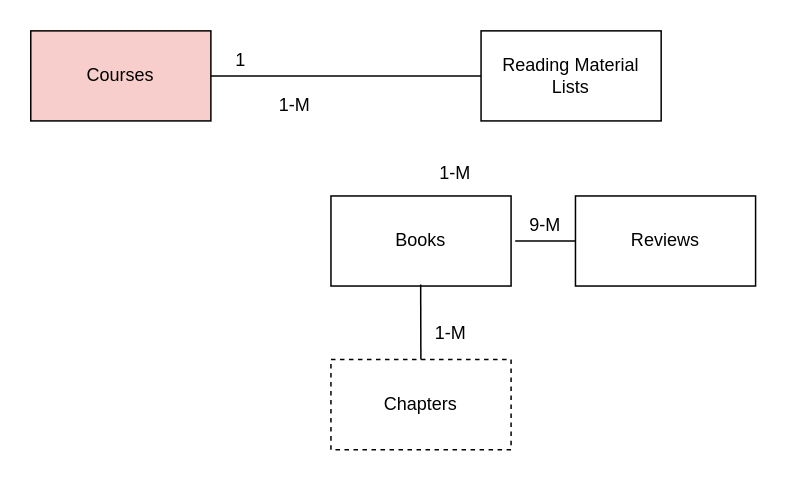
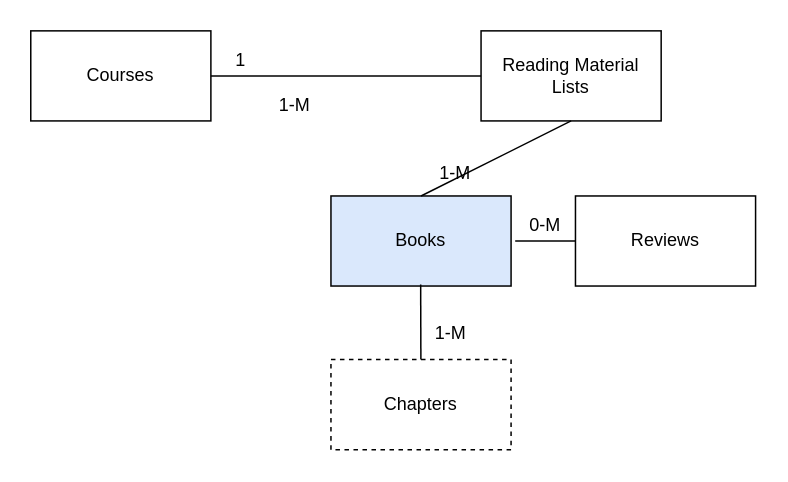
node "Courses": fillcolor #f8cecc -> #ffffff
edge "Reading Material Lists" -- "Books": added
node "9-M": label "9-M" -> "0-M"
node "Books": fillcolor #ffffff -> #dae8fc
